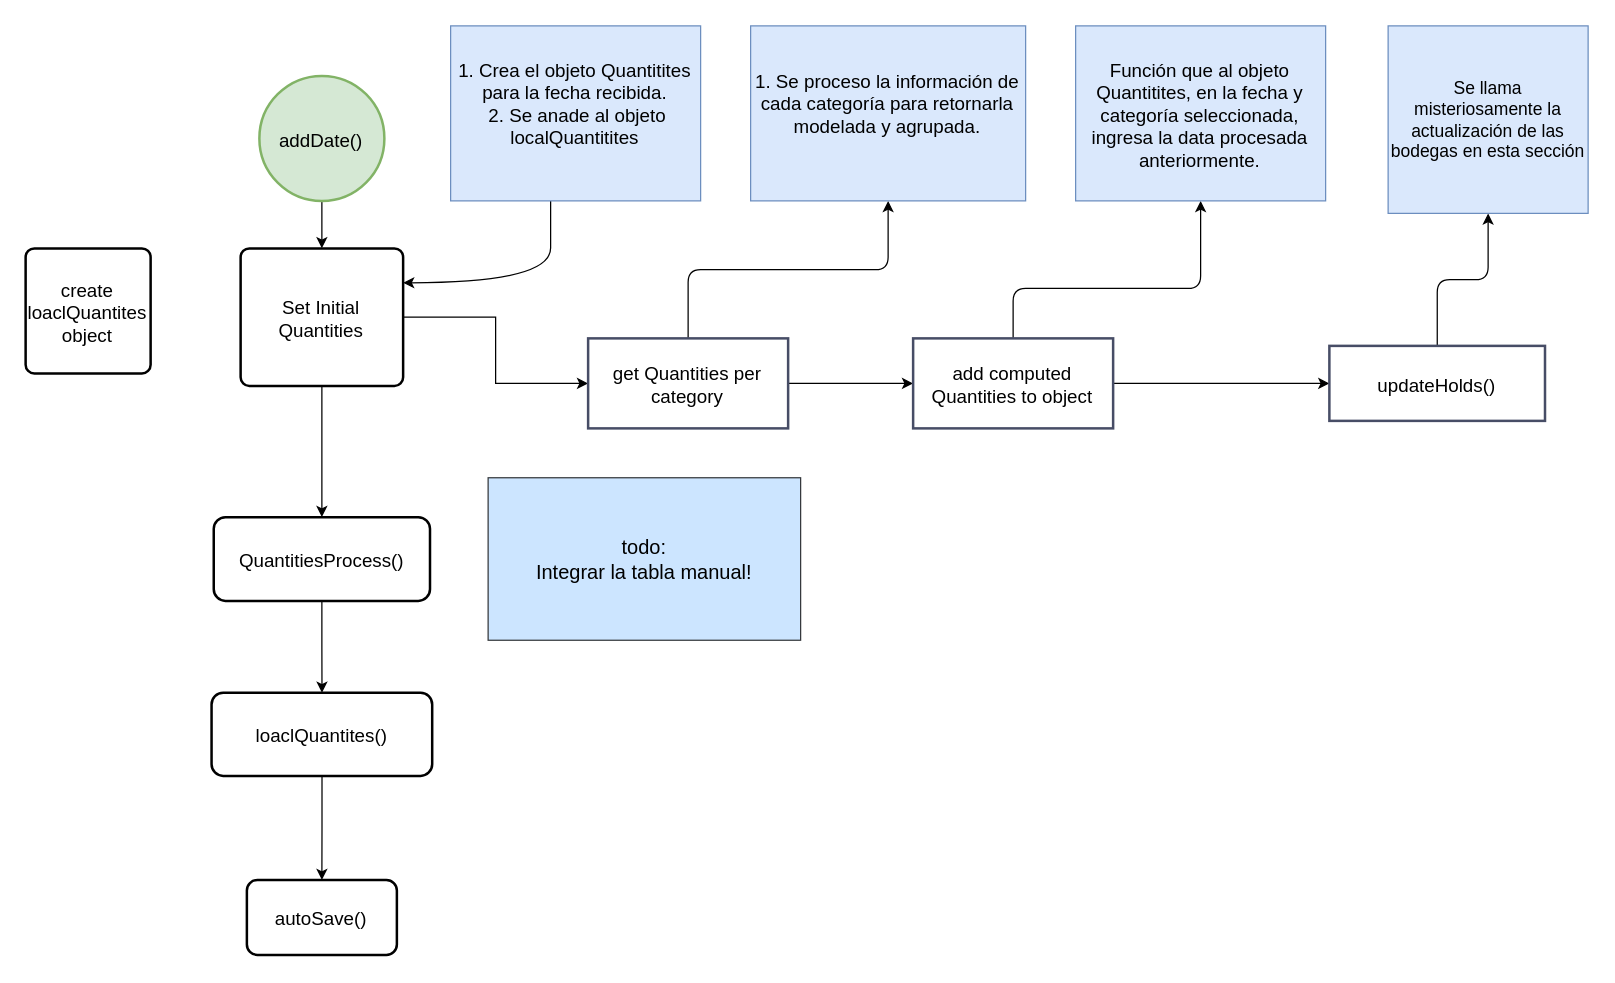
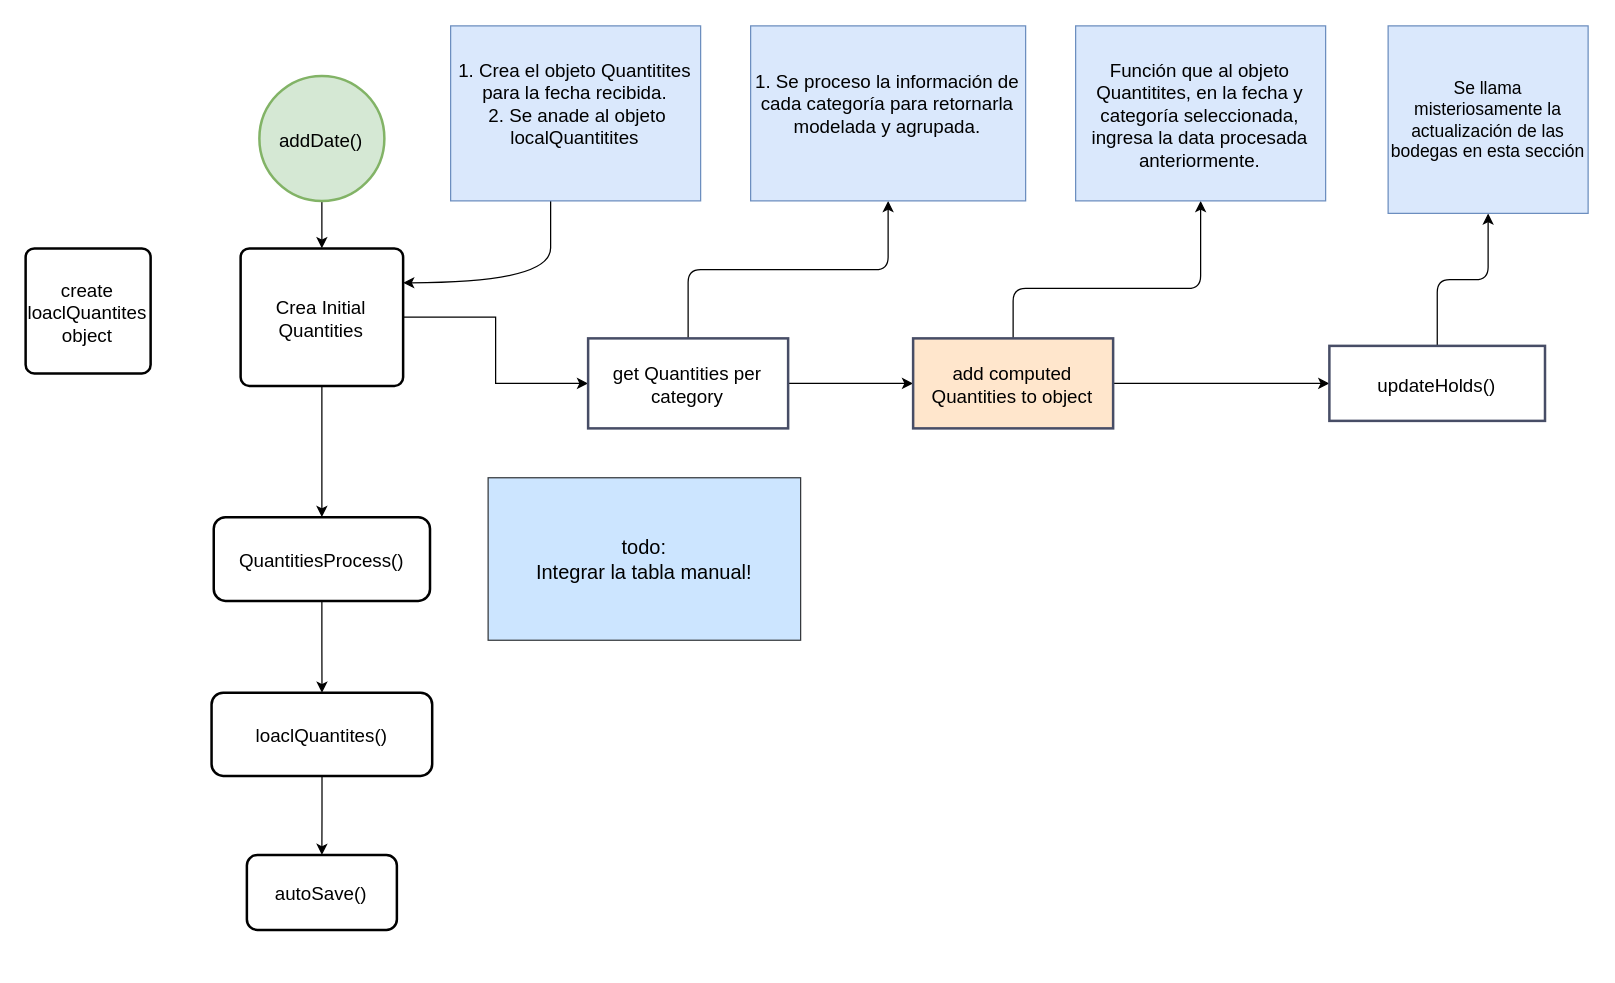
node "Set Initial Quantities": label "Set Initial Quantities" -> "Crea Initial Quantities"
node "add computed Quantities to object": fillcolor #ffffff -> #ffe6cc
node "autoSave()": moved (322, 917) -> (322, 892)
